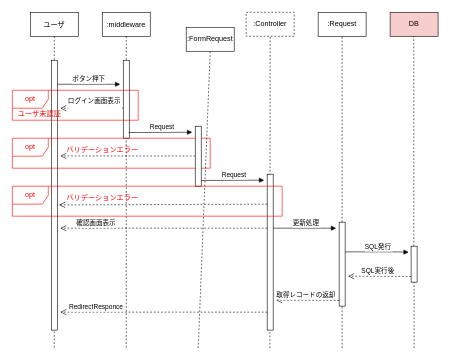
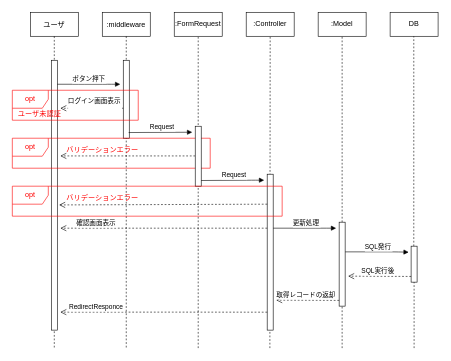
node ":Controller": style dashed -> solid
node ":Request": label ":Request" -> ":Model"
node "DB": fillcolor #f8cecc -> #ffffff
node ":FormRequest": moved (210, 39) -> (198, 24)
